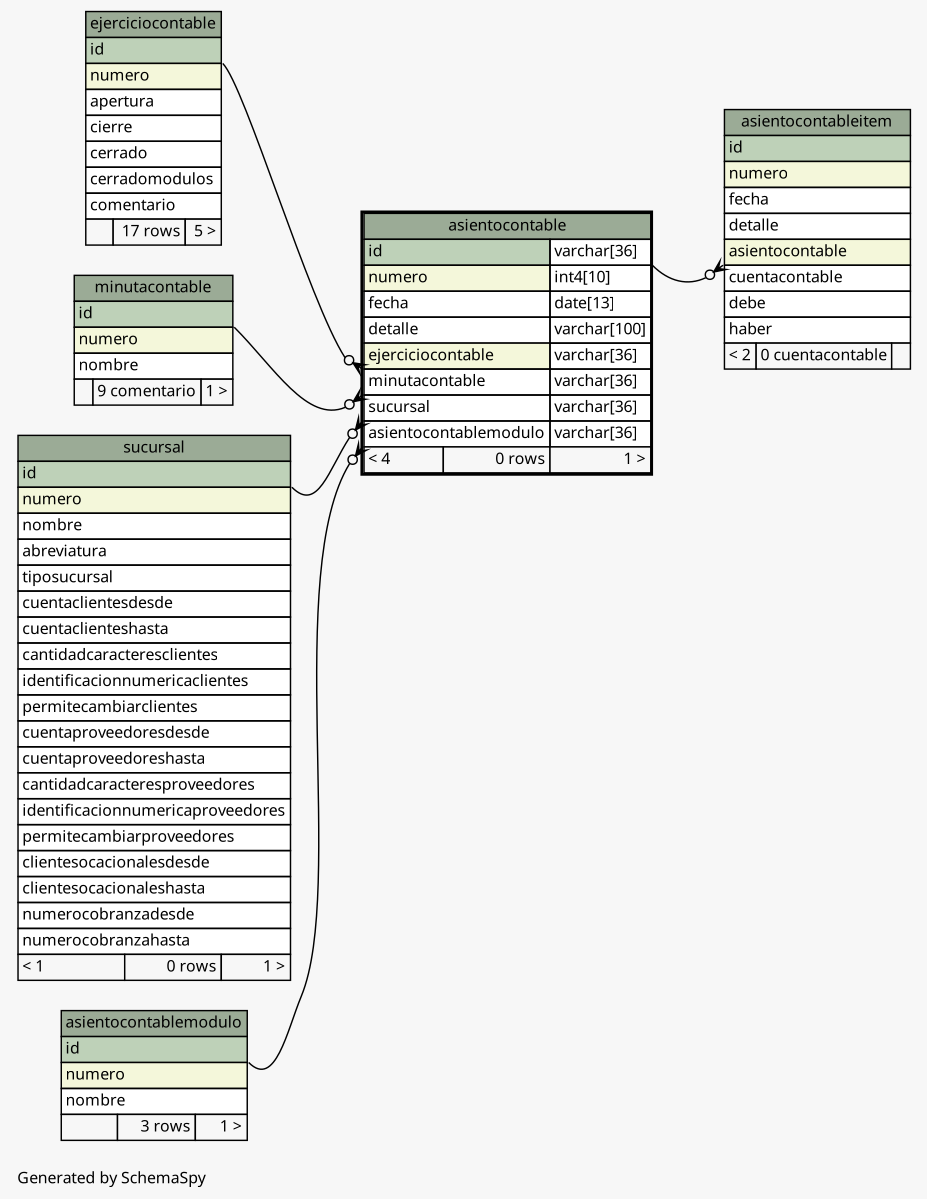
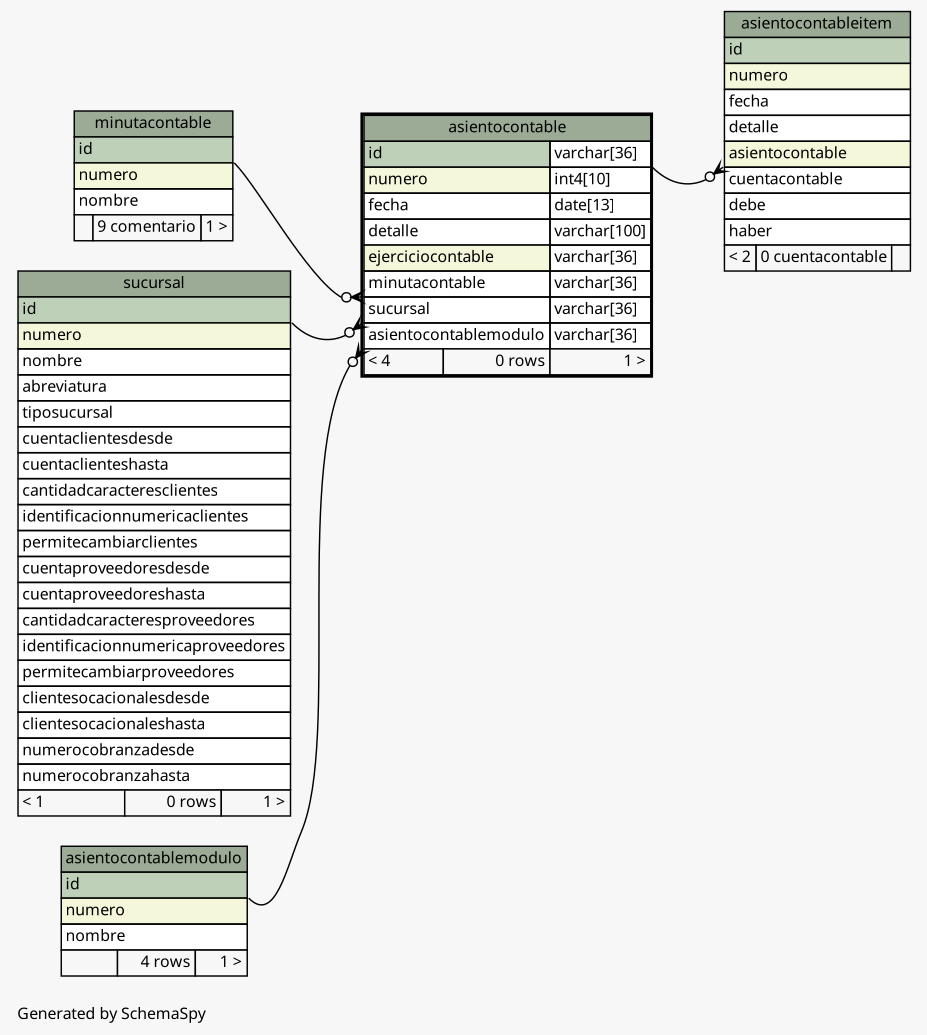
node "ejerciciocontable": removed
node "asientocontablemodulo": text "3 rows" -> "4 rows"
